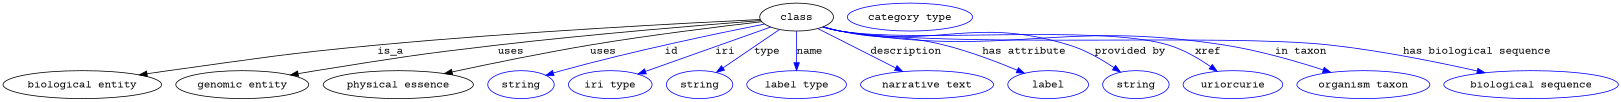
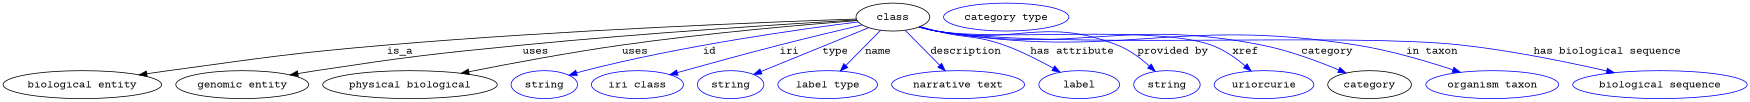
node "physical essence": label "physical essence" -> "physical biological"
node "iri type": label "iri type" -> "iri class"
node "category": added
